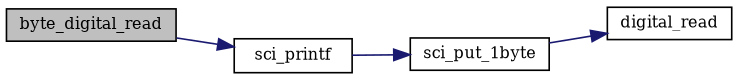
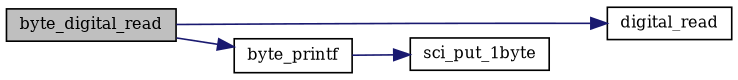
edge "sci_put_1byte" -> "digital_read": now "byte_digital_read" -> "digital_read"
node "sci_printf": label "sci_printf" -> "byte_printf"
